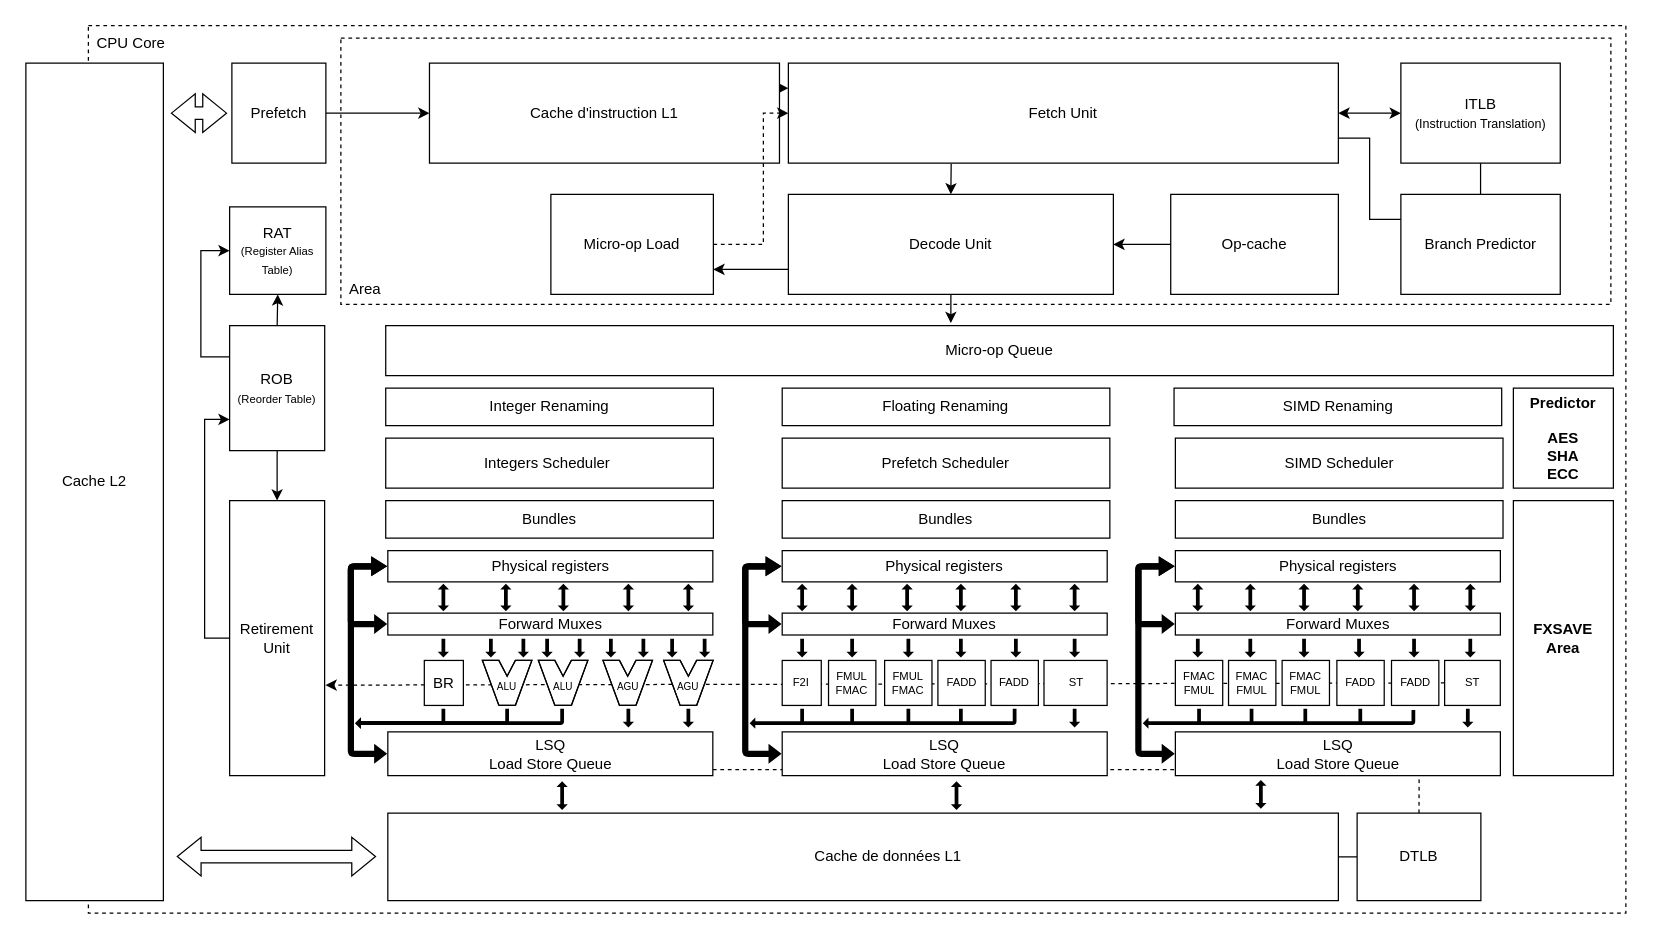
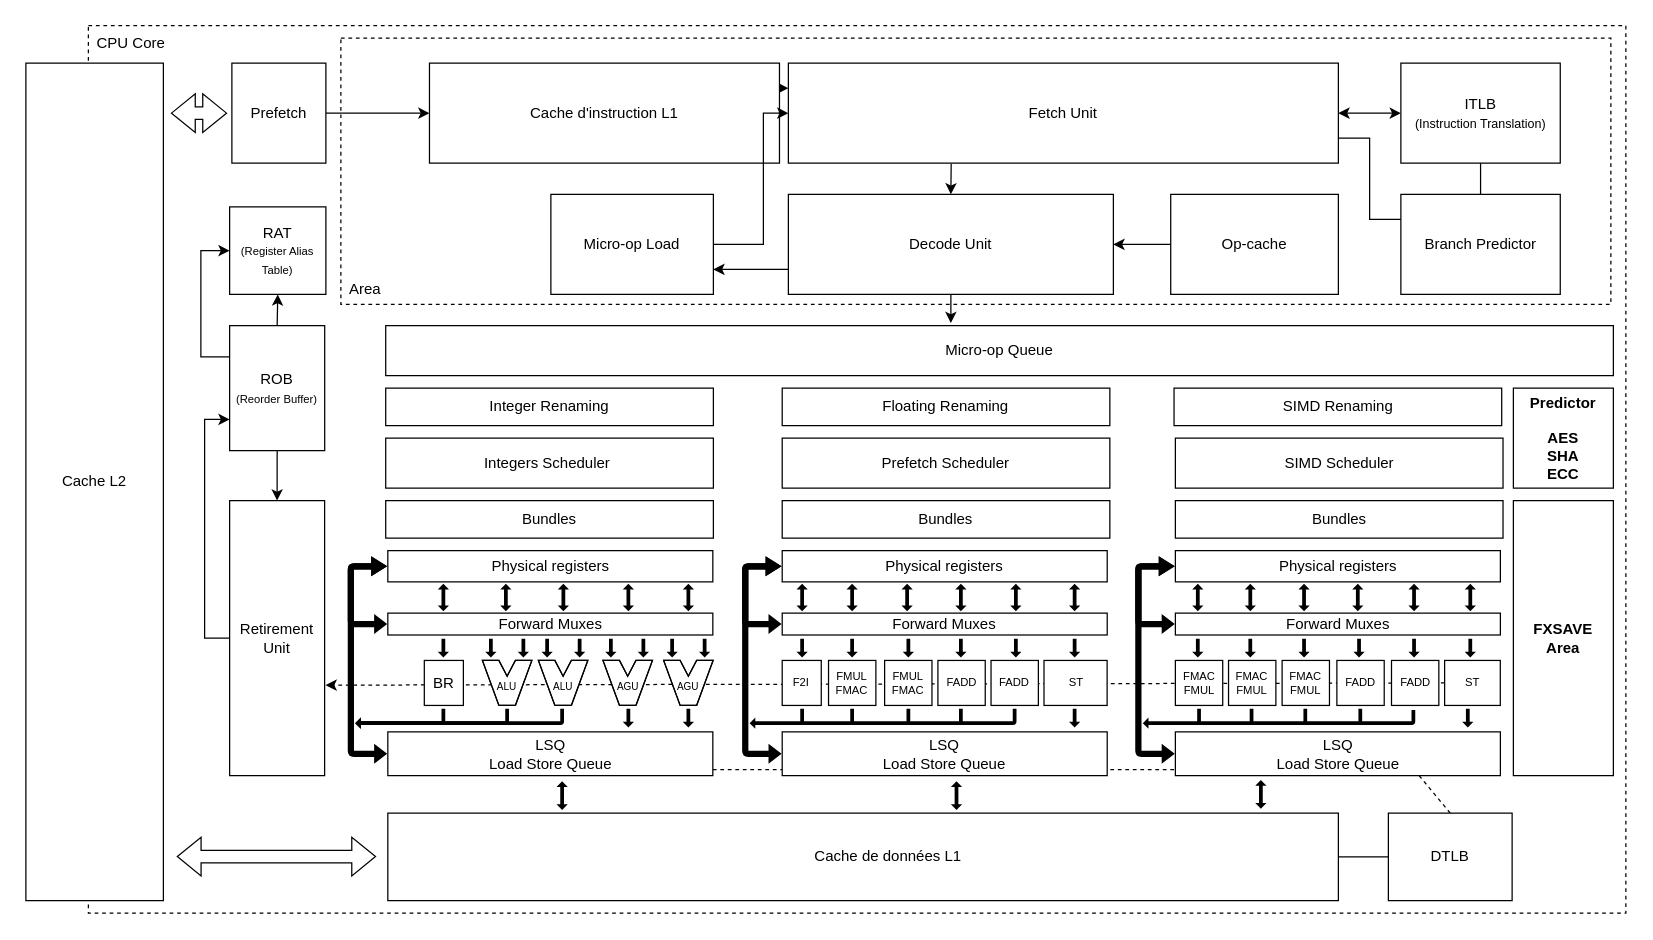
edge "Micro-op Load" -> "Fetch Unit": style dashed -> solid
node "ROB (Reorder Table)": label "ROB (Reorder Table)" -> "ROB (Reorder Buffer)"
node "DTLB": moved (1419, 857) -> (1450, 857)
